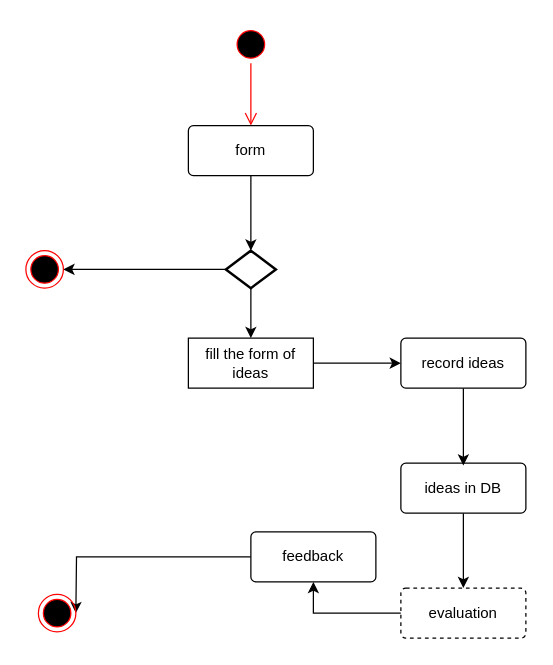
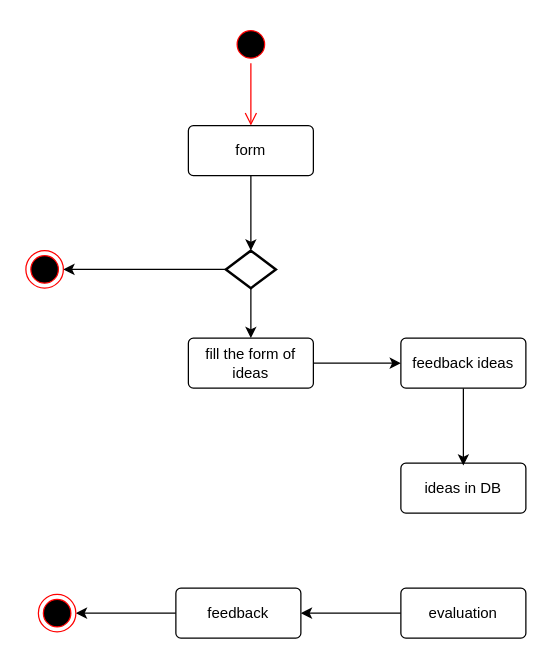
node "fill the form of ideas": shape rectangle -> rounded rectangle
node "record ideas": label "record ideas" -> "feedback ideas"
edge "ideas in DB" -> "evaluation": removed
node "feedback": moved (313, 557) -> (238, 613)
node "evaluation": style dashed -> solid
